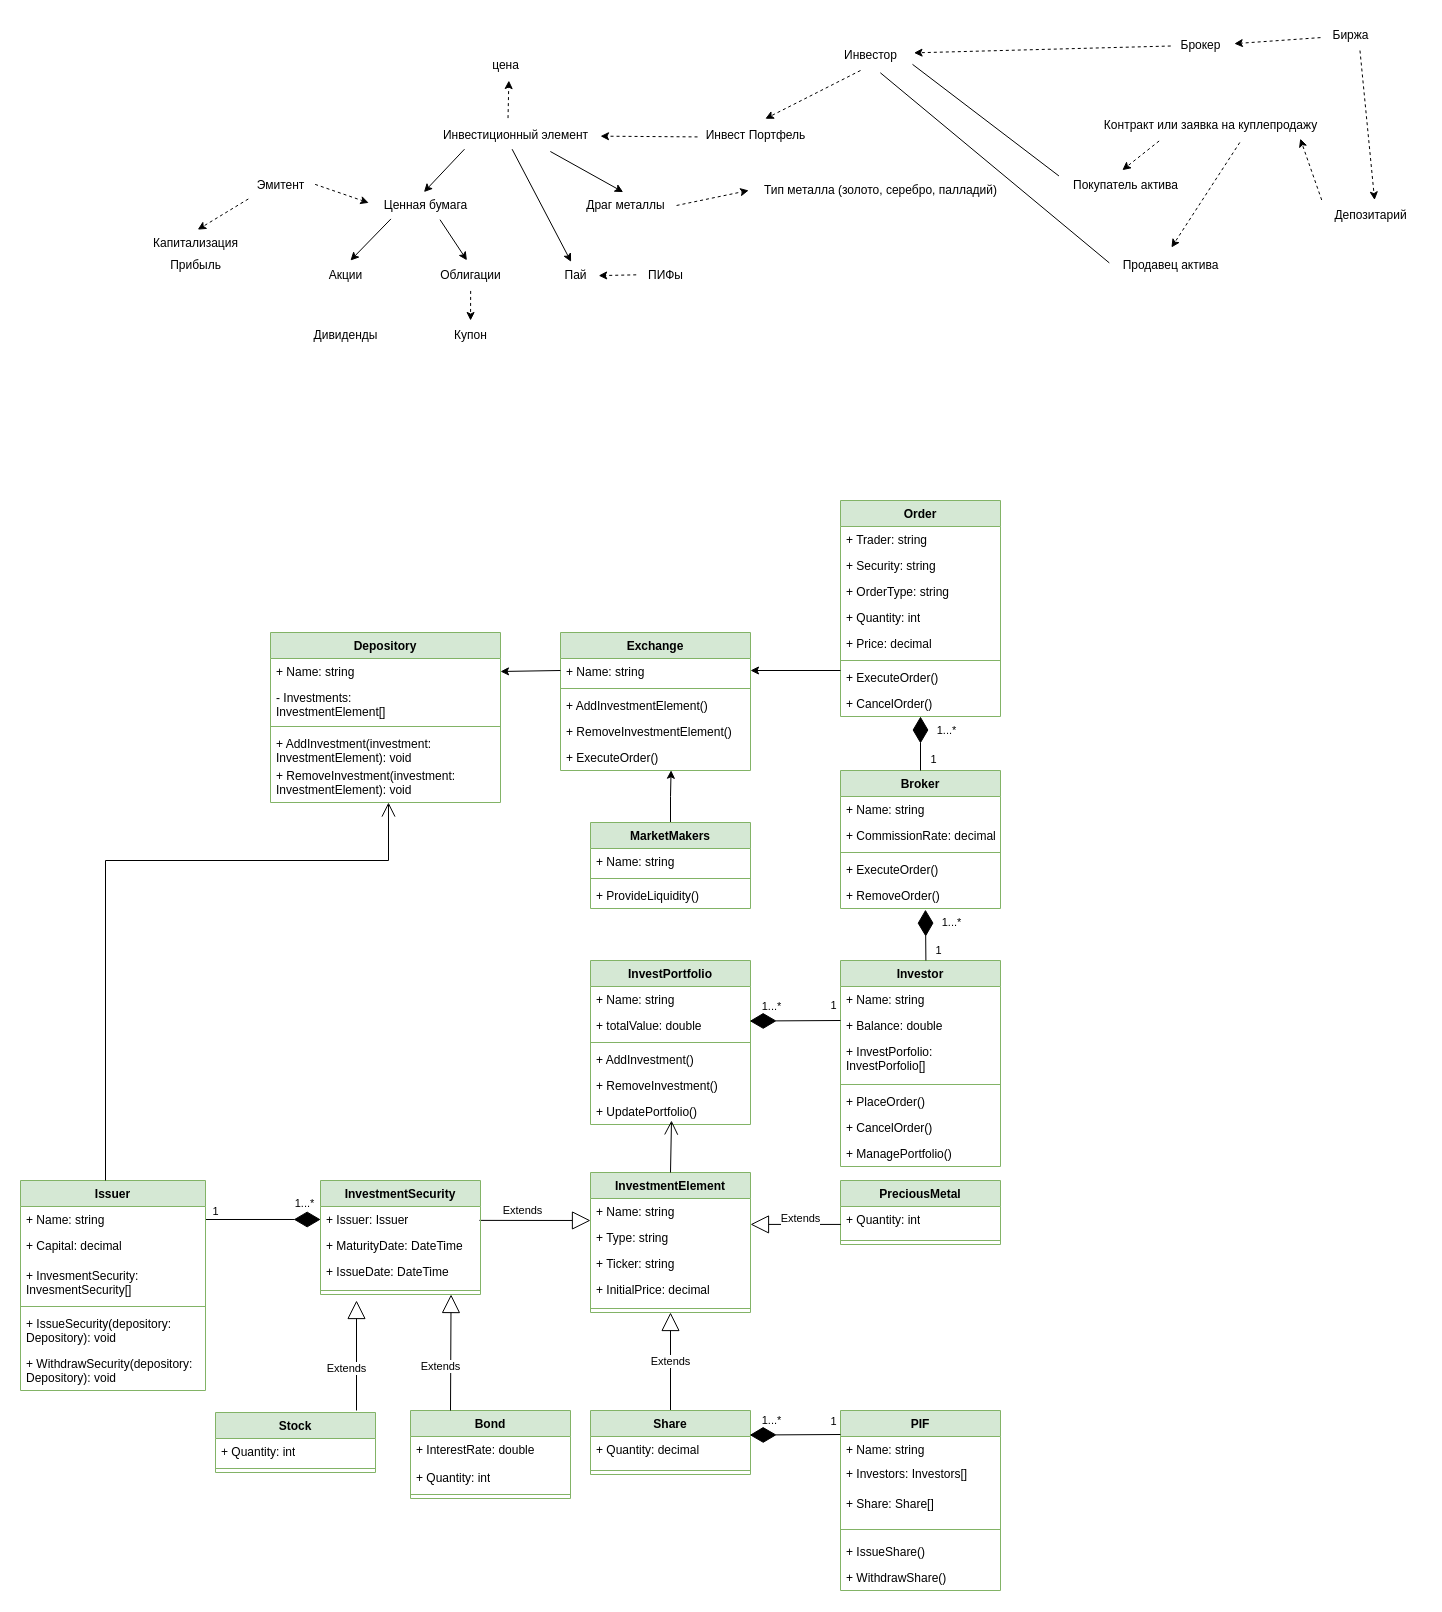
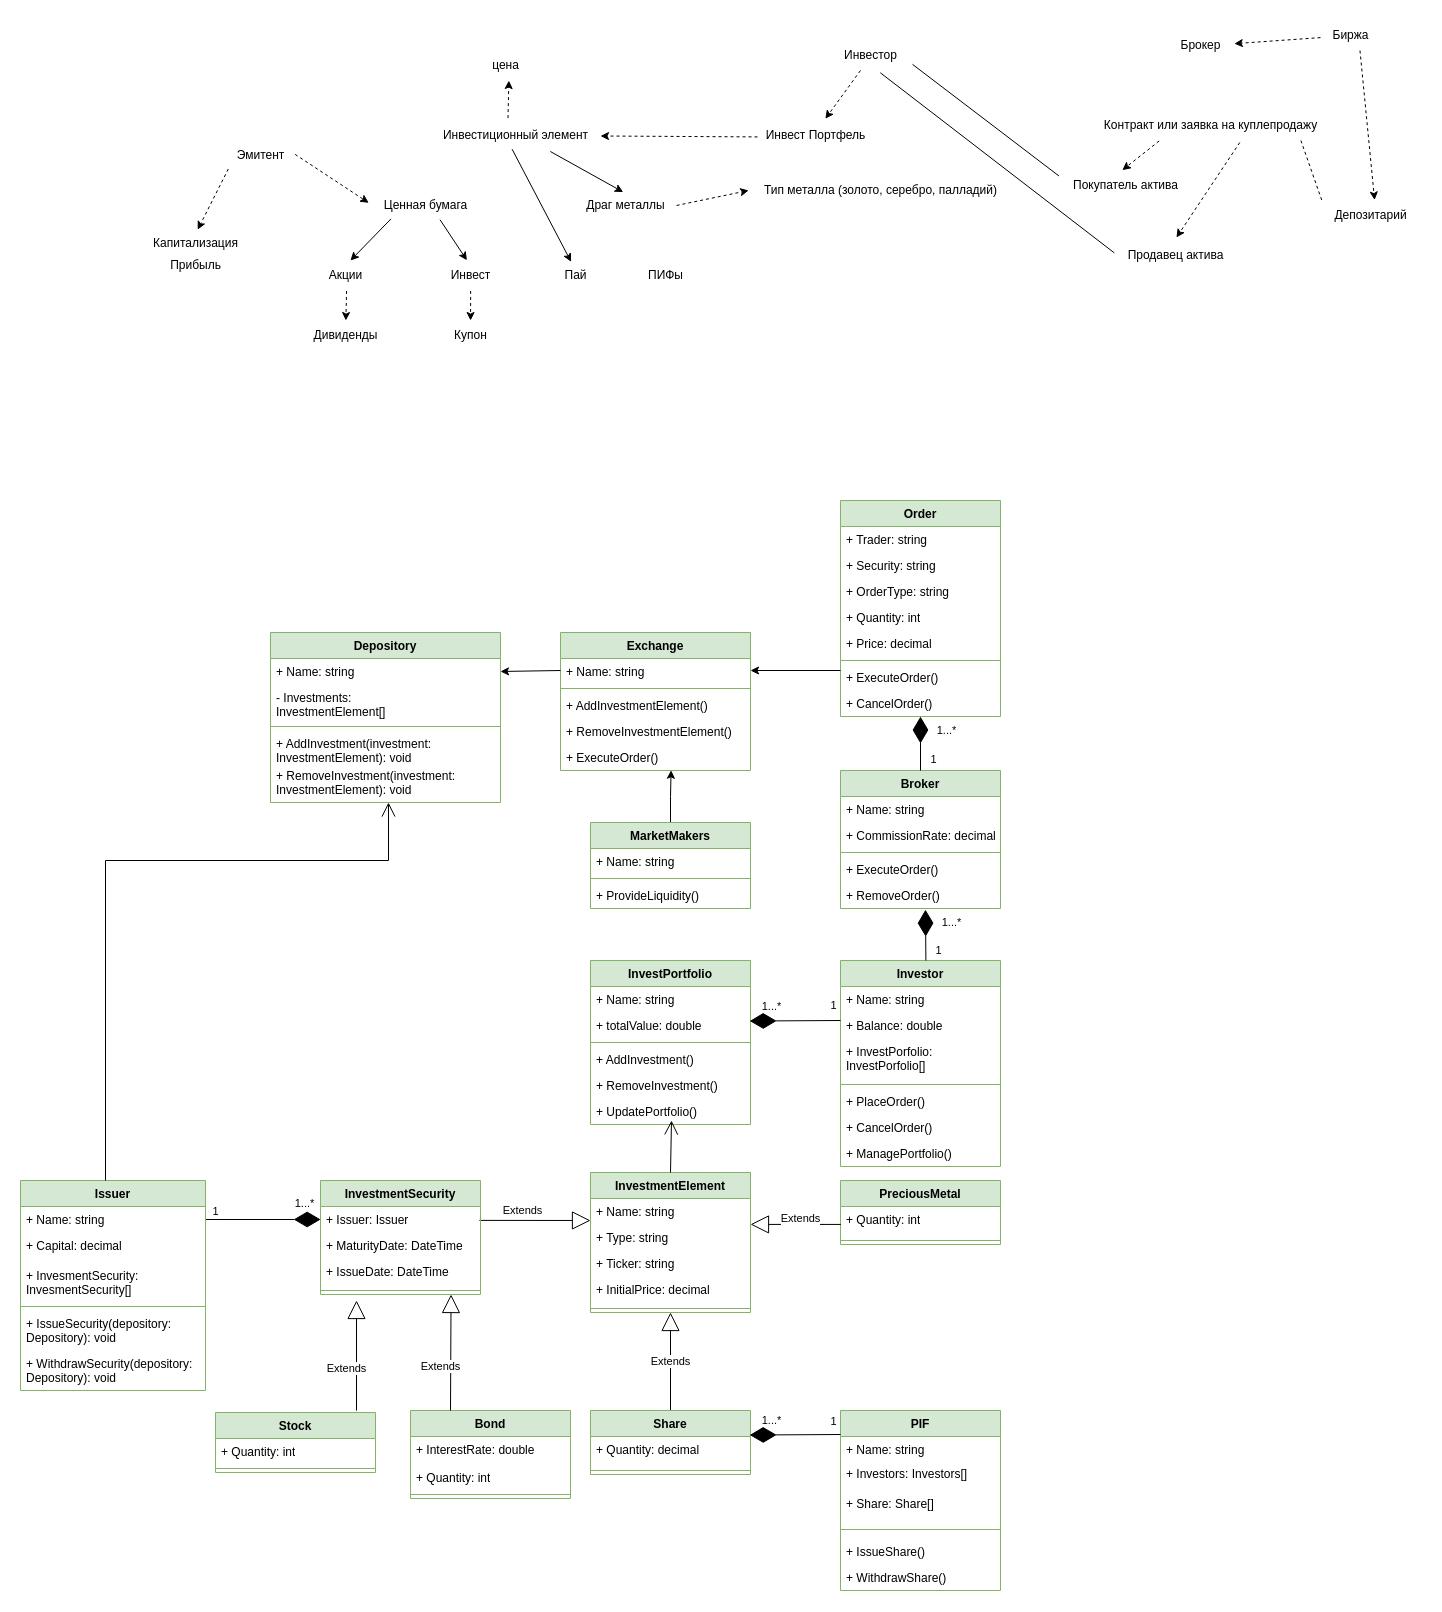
edge "Брокер" -> "Инвестор": removed
node "Инвест Портфель": moved (756, 136) -> (816, 136)
edge "Депозитарий" -> "Контракт или заявка на куплепродажу": arrowhead classic -> none
edge "Инвестиционный элемент" -> "Ценная бумага": removed
node "Эмитент": moved (281, 186) -> (261, 156)
node "Продавец актива": moved (1171, 266) -> (1176, 256)
edge "ПИФы" -> "Пай": removed
node "Облигации": label "Облигации" -> "Инвест"
edge "Акции" -> "Дивиденды": added
